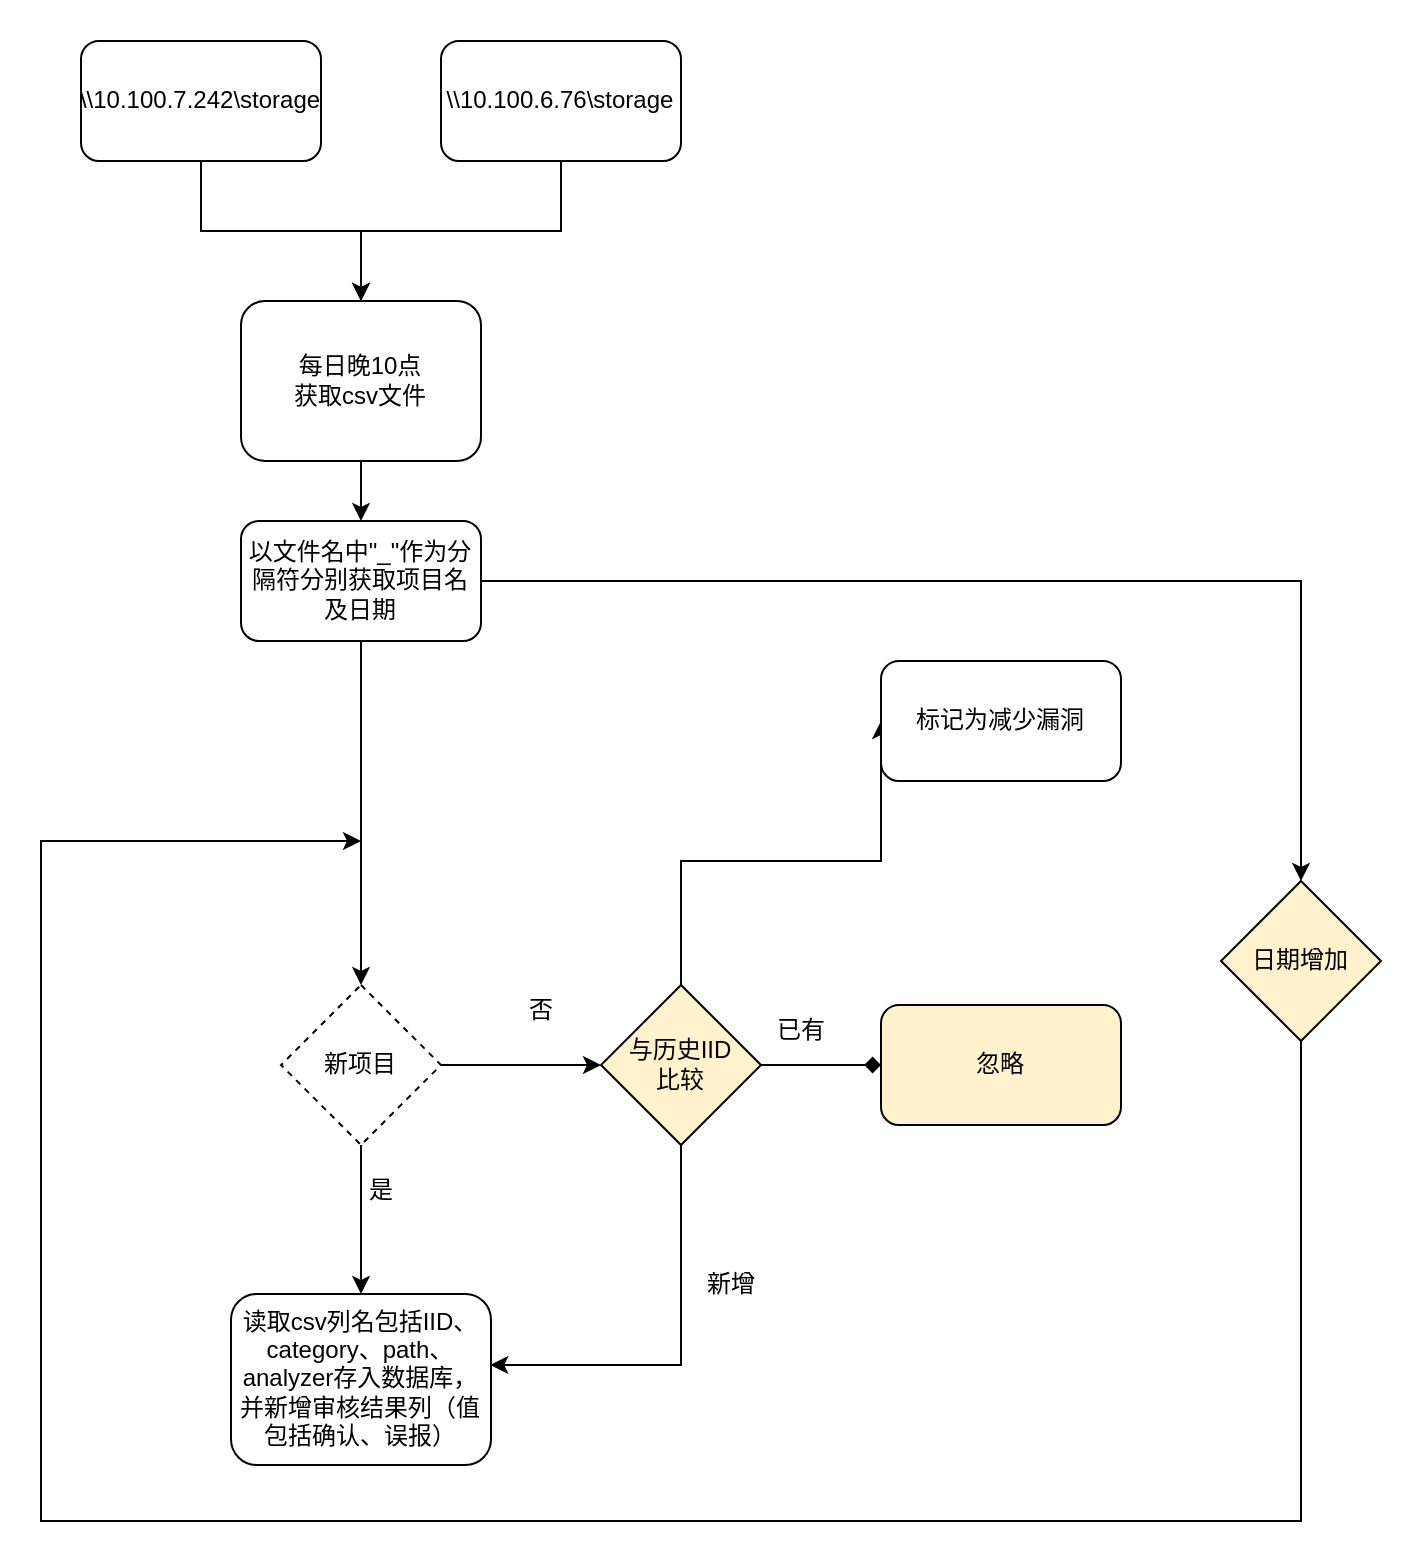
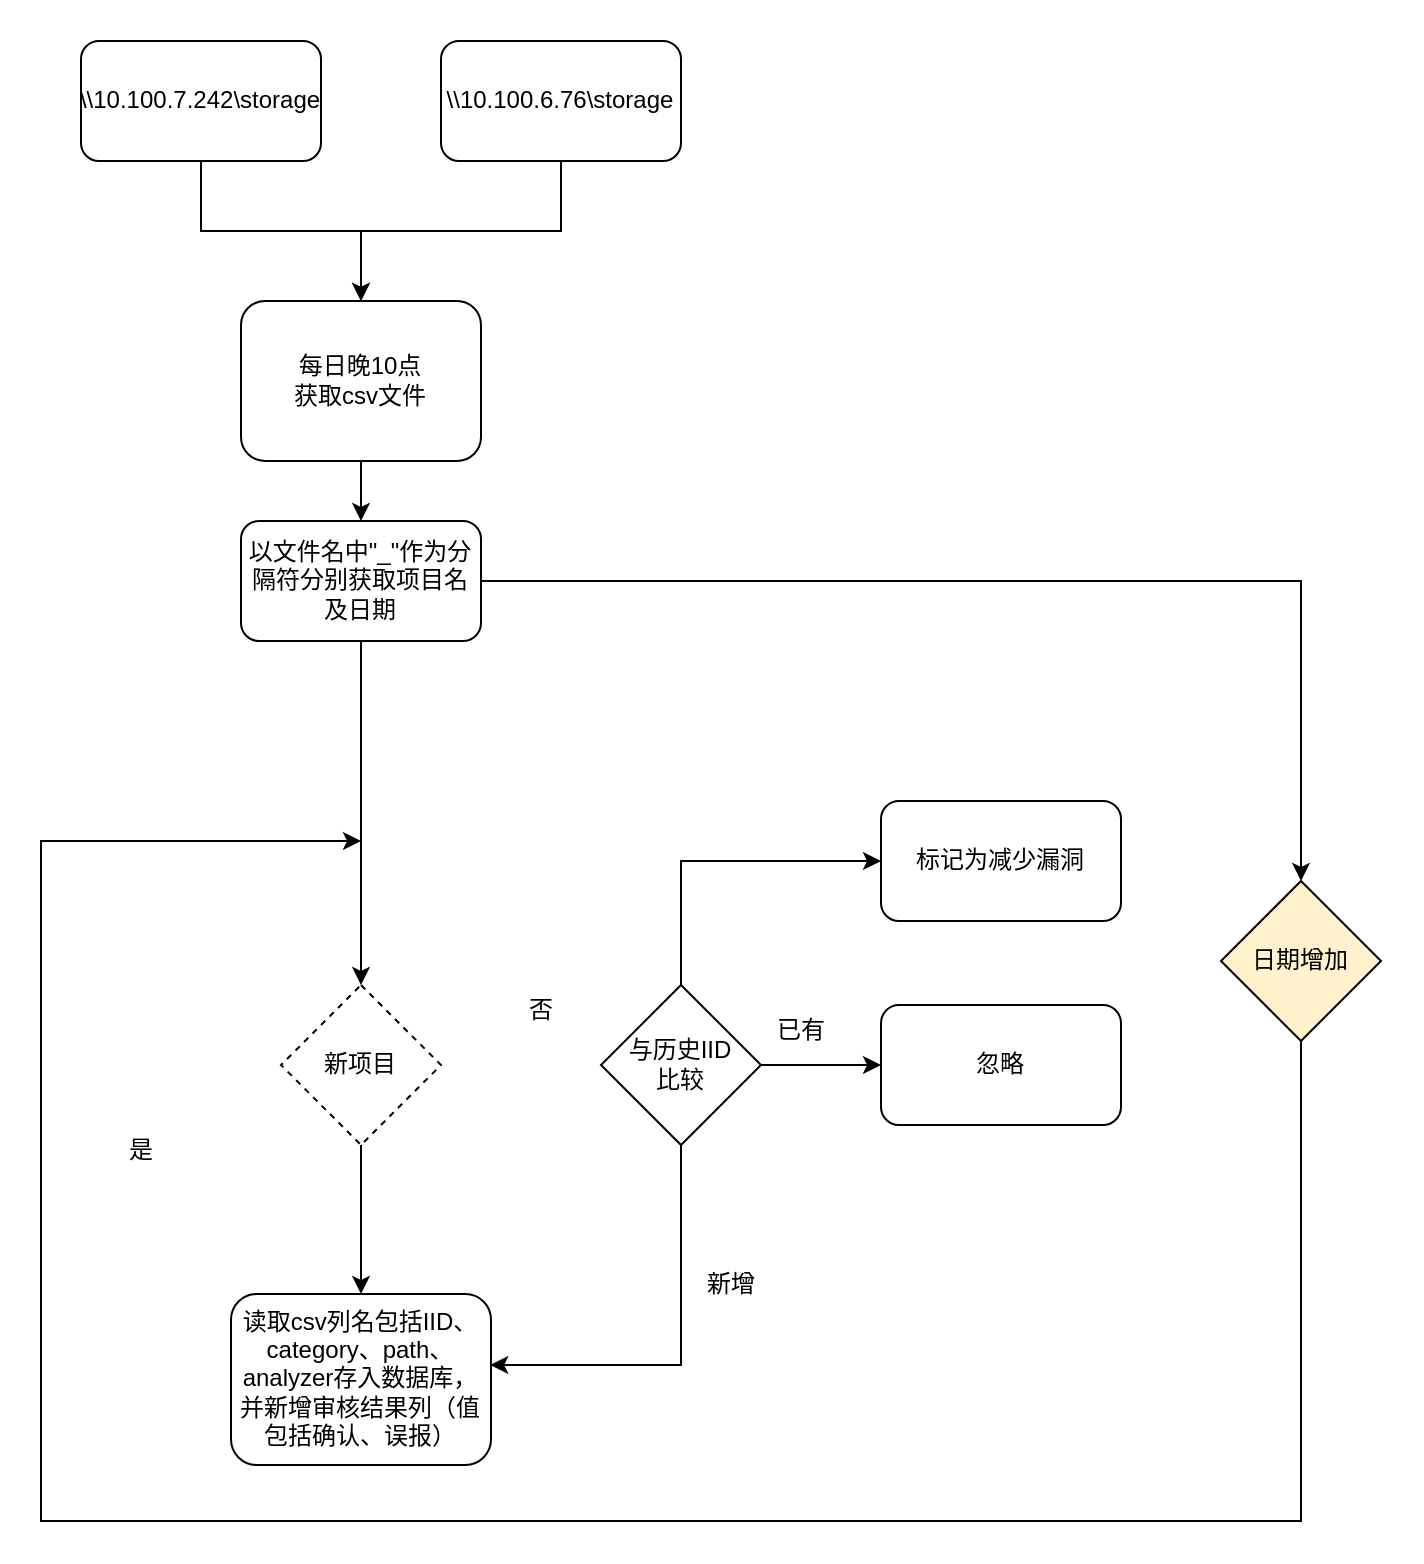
node "标记为减少漏洞": moved (1001, 721) -> (1001, 861)
edge "新项目" -> "与历史IID 比较": removed
node "与历史IID 比较": fillcolor #fff2cc -> #ffffff
edge "与历史IID 比较" -> "忽略": arrowhead diamond -> classic
node "忽略": fillcolor #fff2cc -> #ffffff
node "是": moved (381, 1191) -> (141, 1151)
